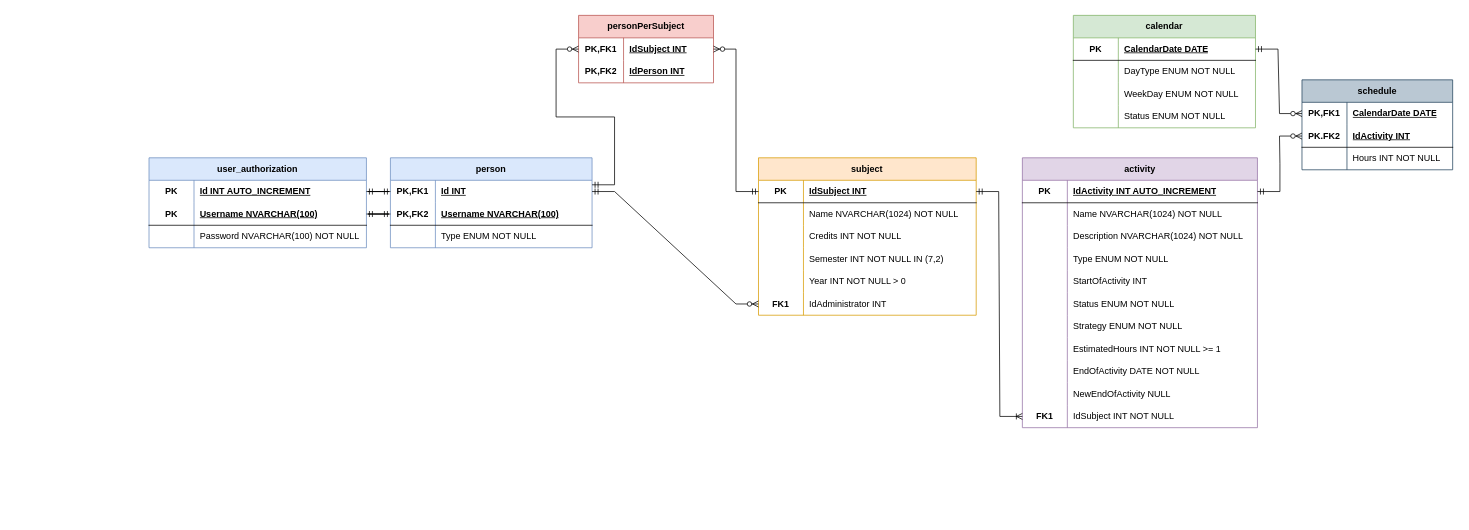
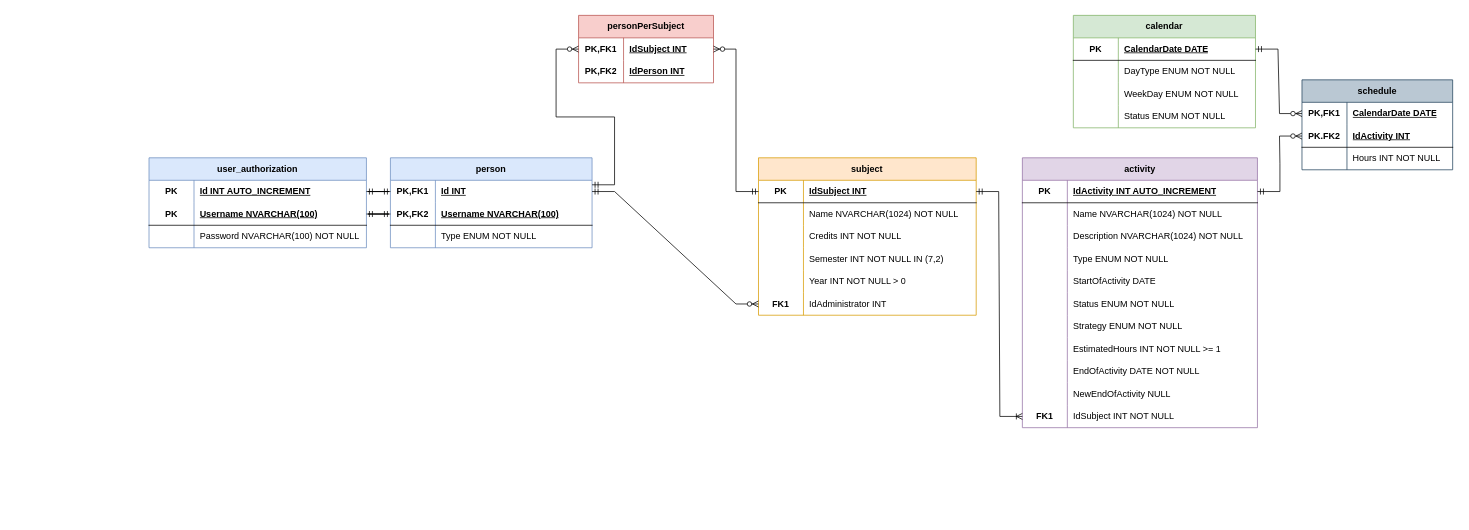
node "StartOfActivity INT": label "StartOfActivity INT" -> "StartOfActivity DATE"
